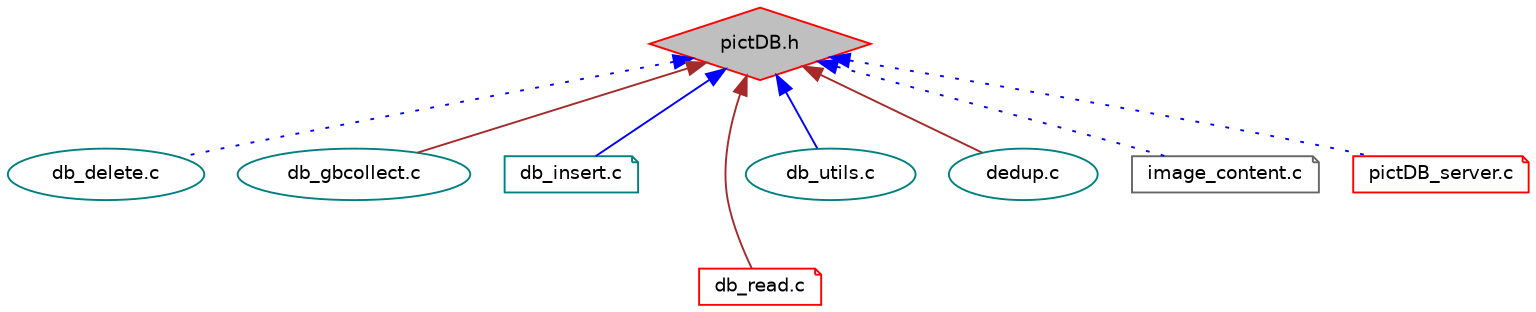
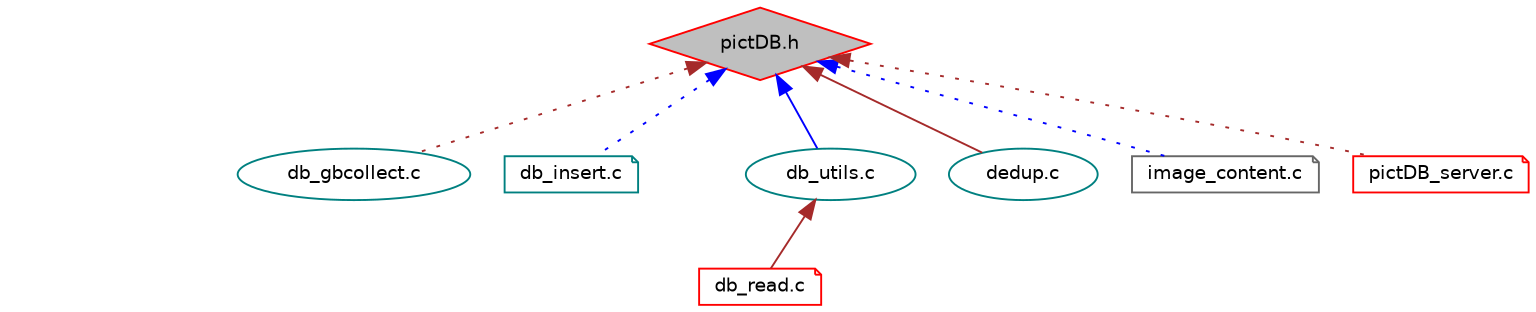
edge "pictDB_server.c" -> "pictDB.h": color blue -> brown
edge "db_gbcollect.c" -> "pictDB.h": style solid -> dotted
edge "db_insert.c" -> "pictDB.h": style solid -> dotted
node "db_delete.c": removed
edge "db_read.c" -> "pictDB.h": now "db_read.c" -> "db_utils.c"
